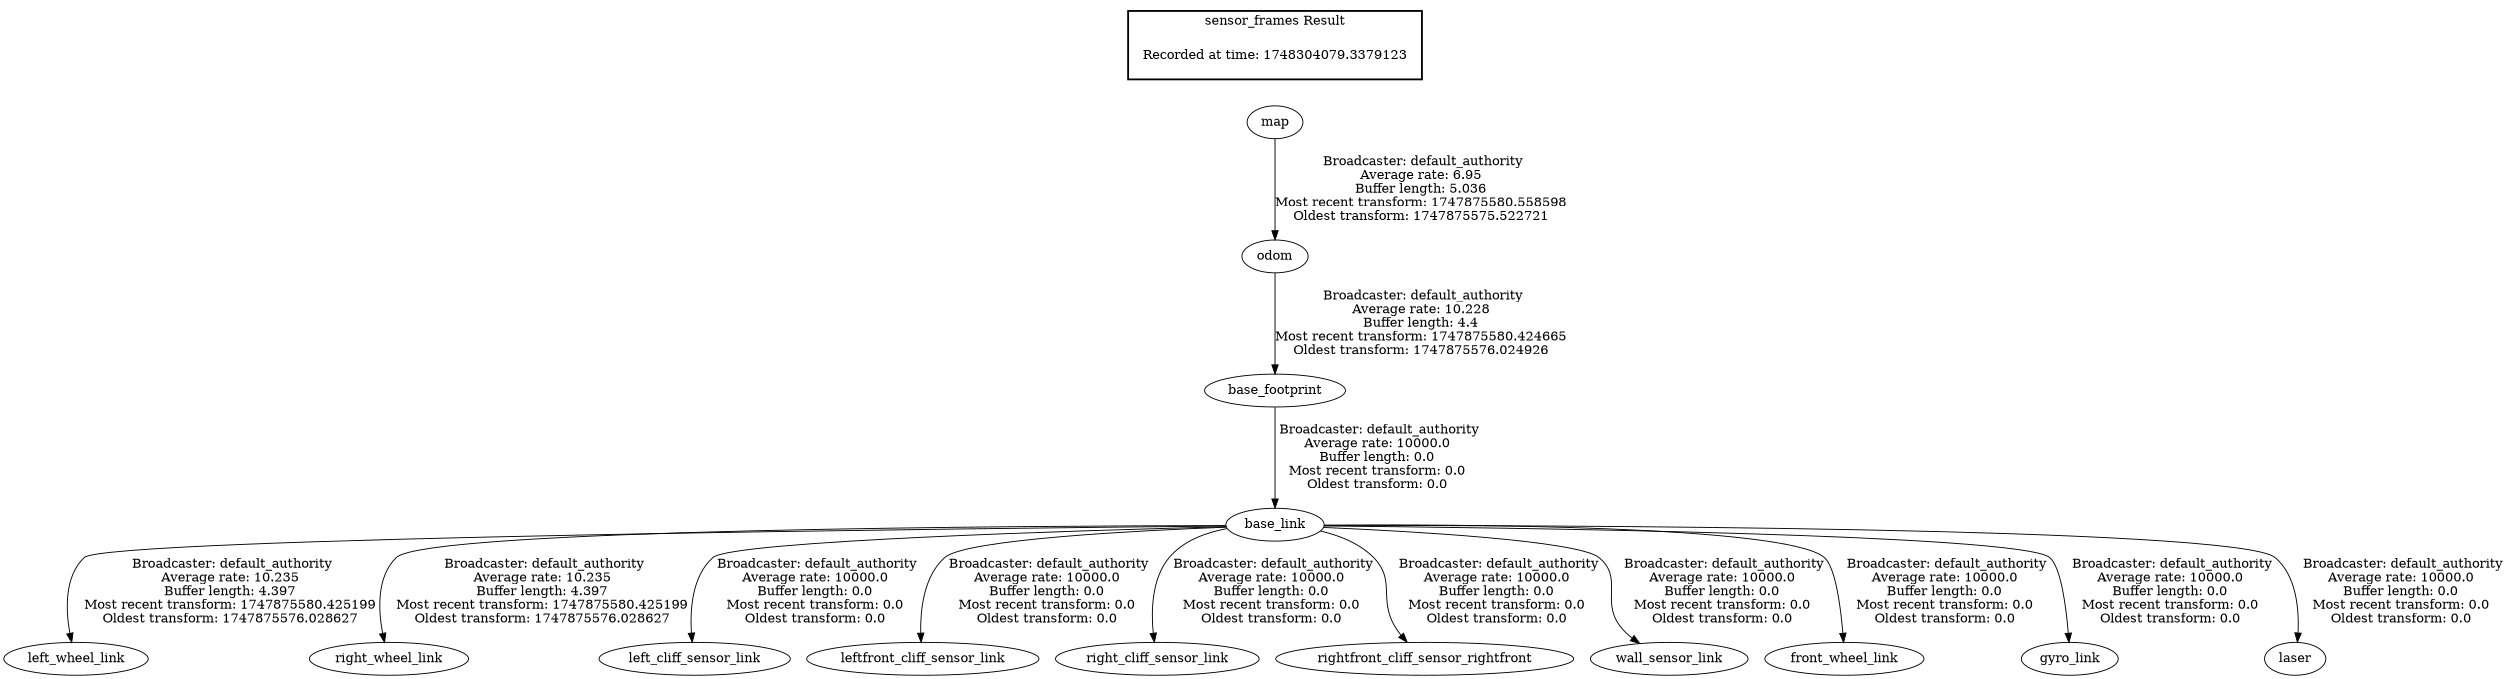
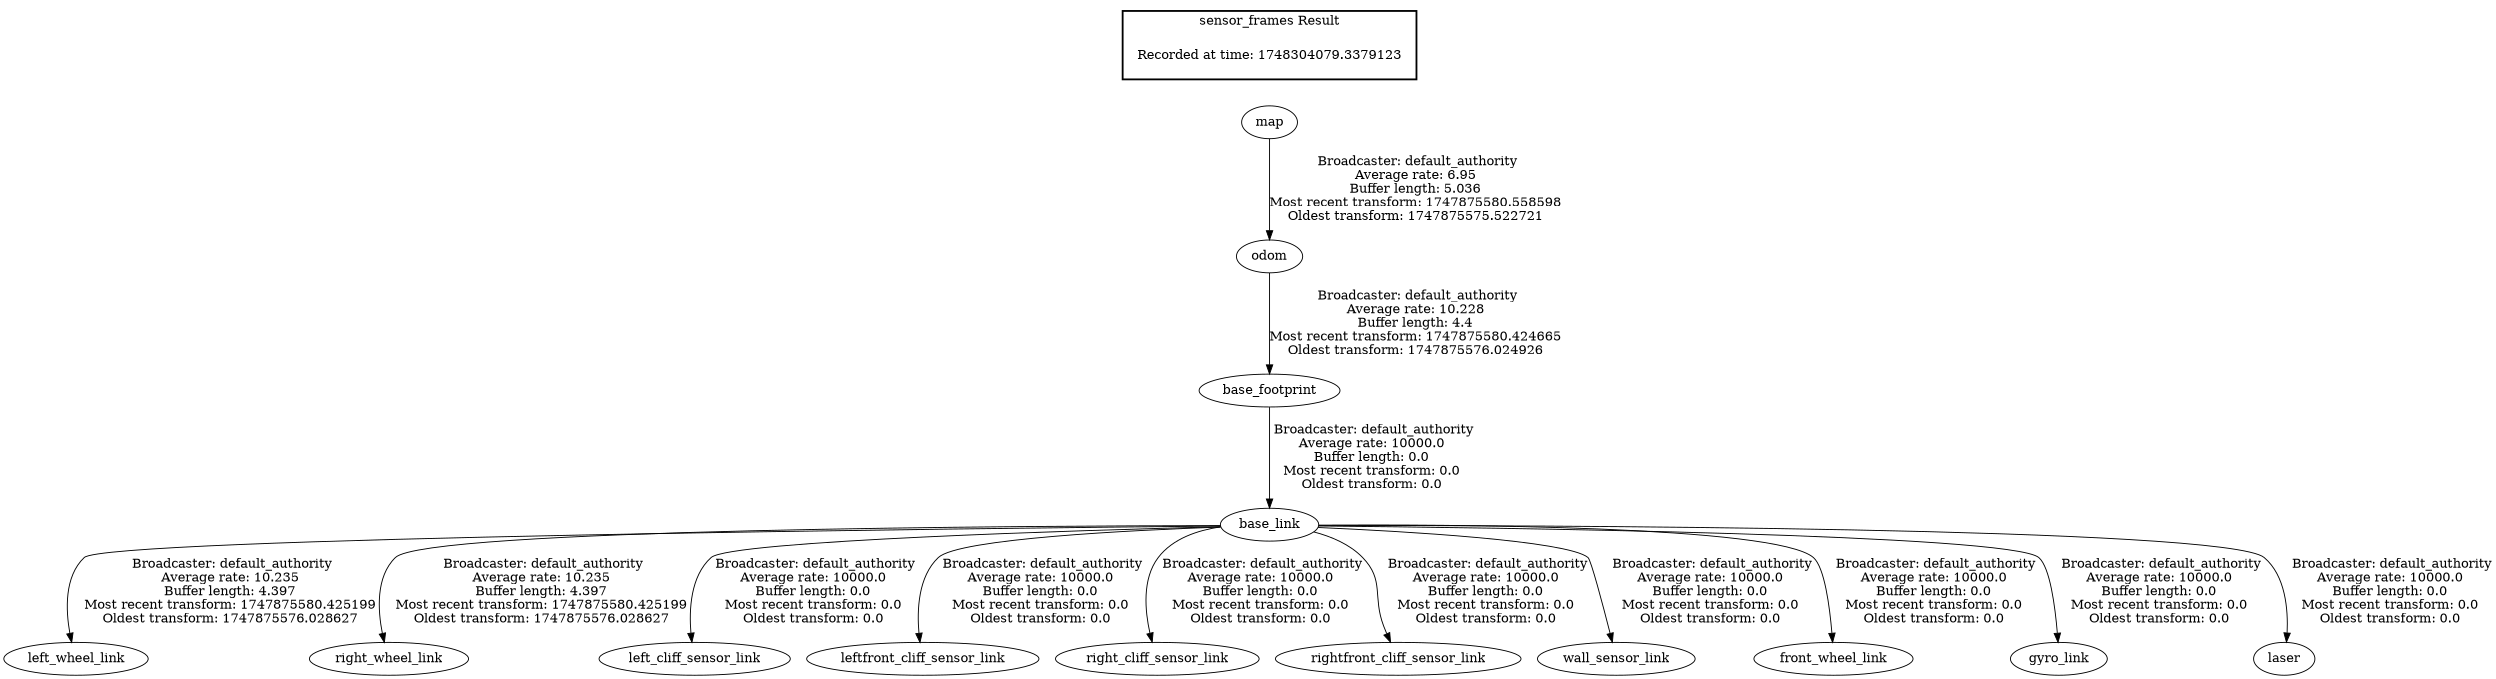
node "rightfront_cliff_sensor_rightfront": label "rightfront_cliff_sensor_rightfront" -> "rightfront_cliff_sensor_link"
